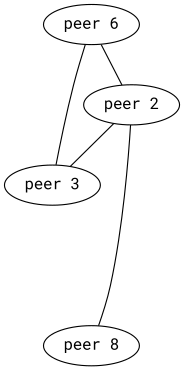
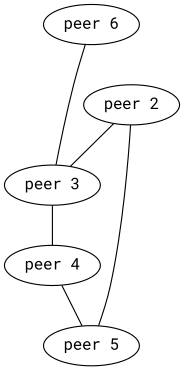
edge "peer 6" -- "peer 2": removed
node "peer 4": added
node "peer 8": label "peer 8" -> "peer 5"
